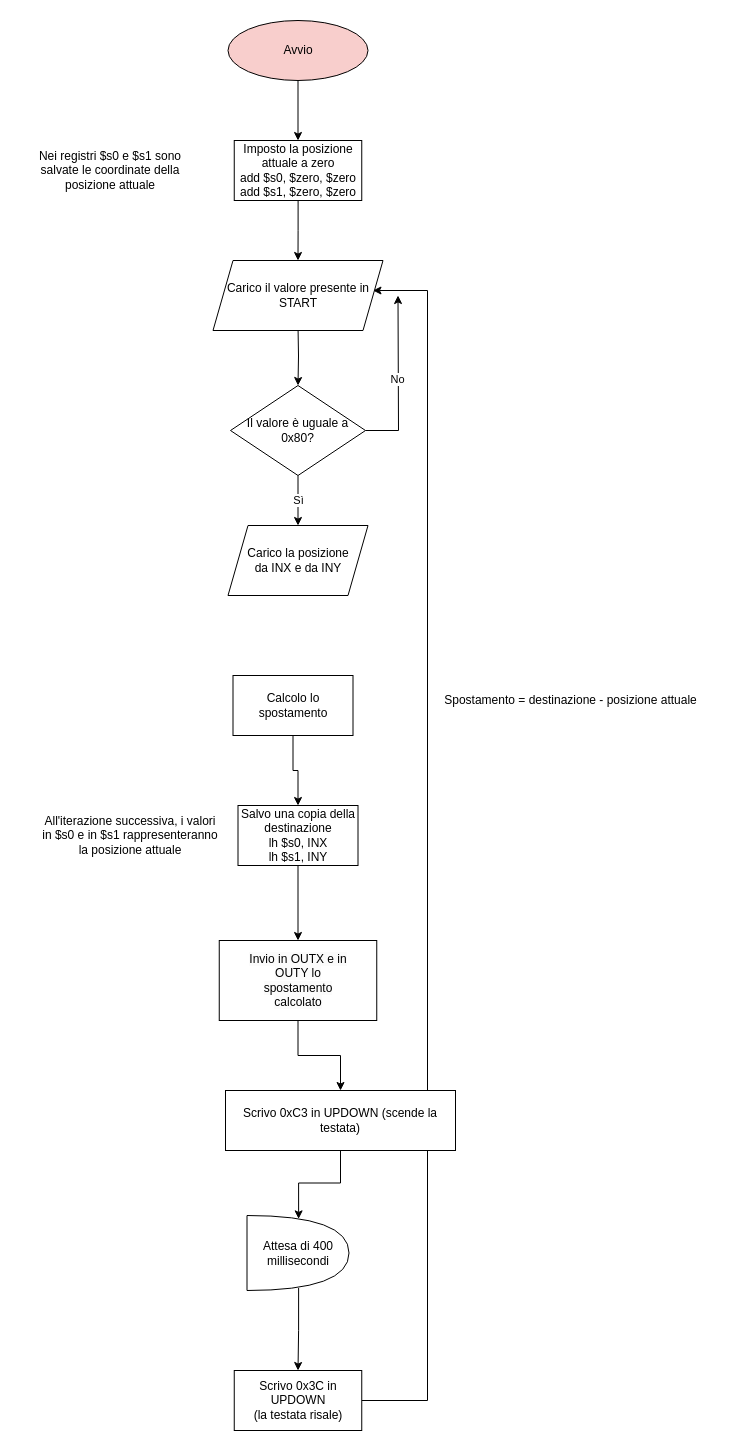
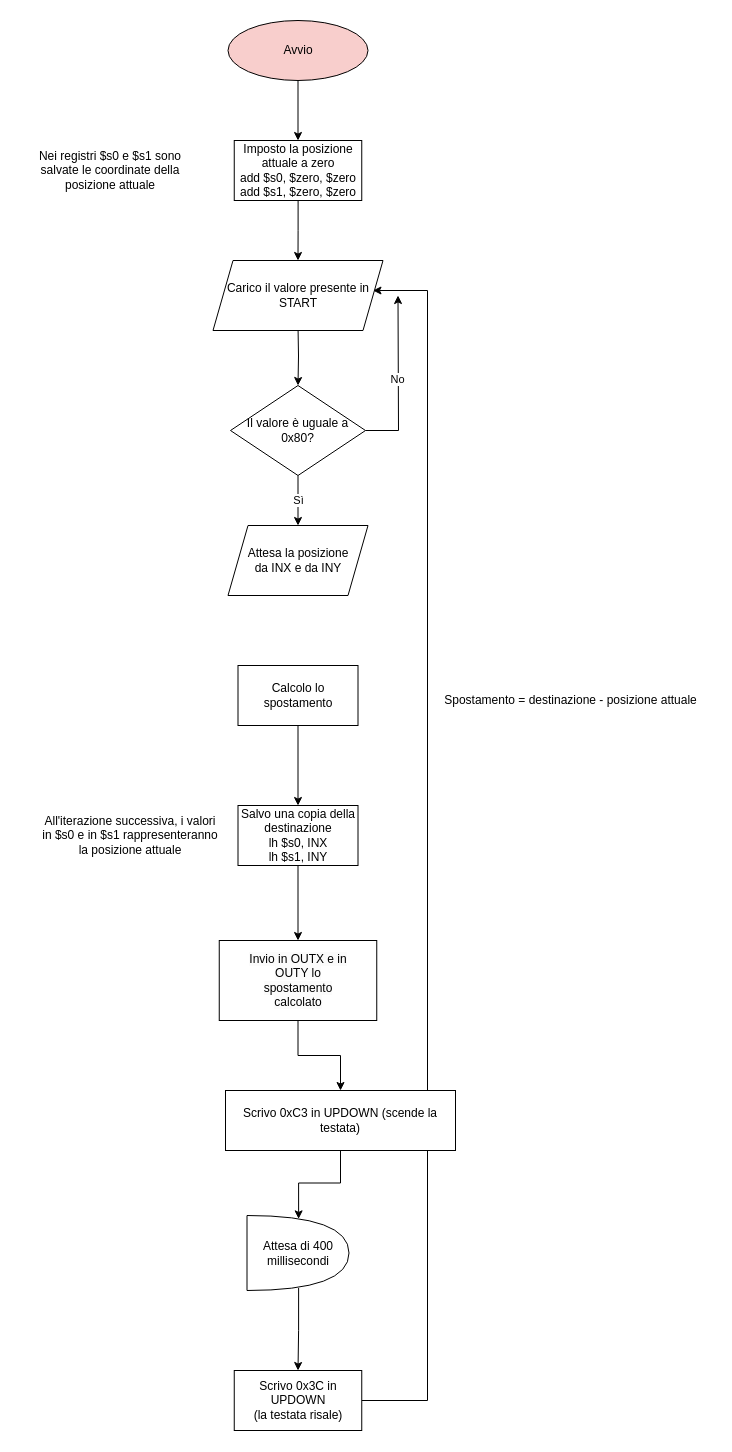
node "Carico la posizione da INX e da INY": label "Carico la posizione da INX e da INY" -> "Attesa la posizione da INX e da INY"
node "Calcolo lo spostamento": moved (293, 706) -> (298, 696)
